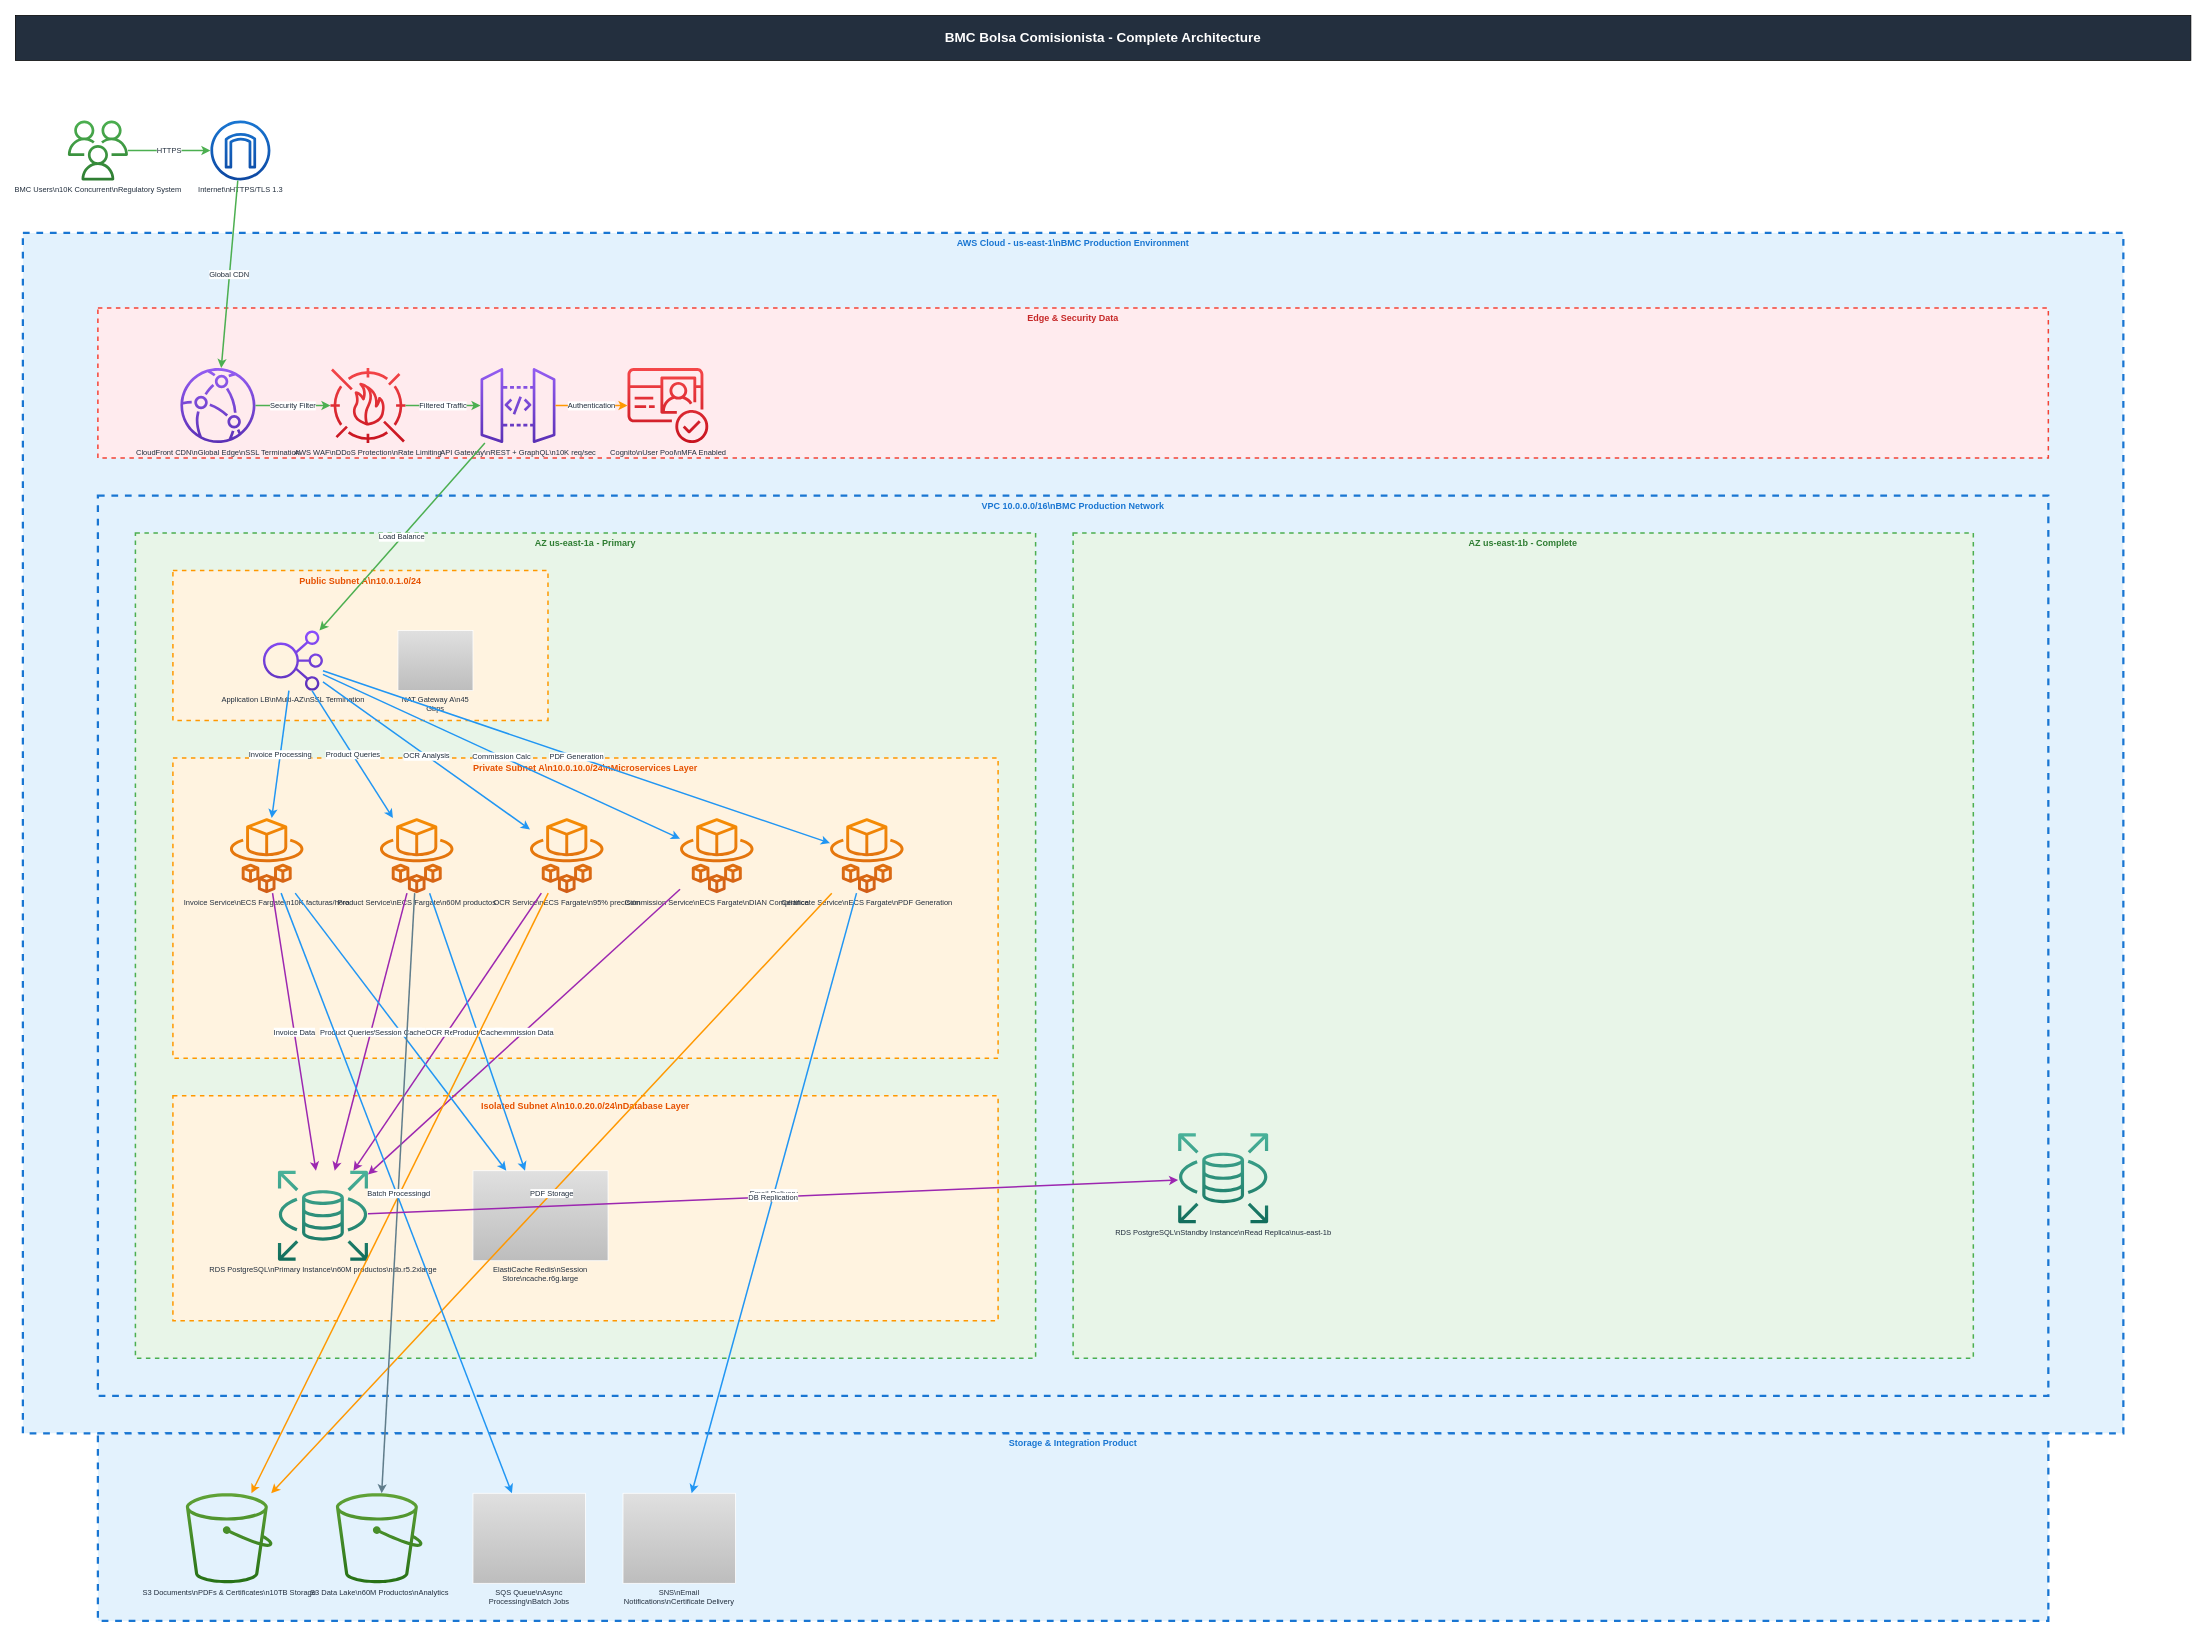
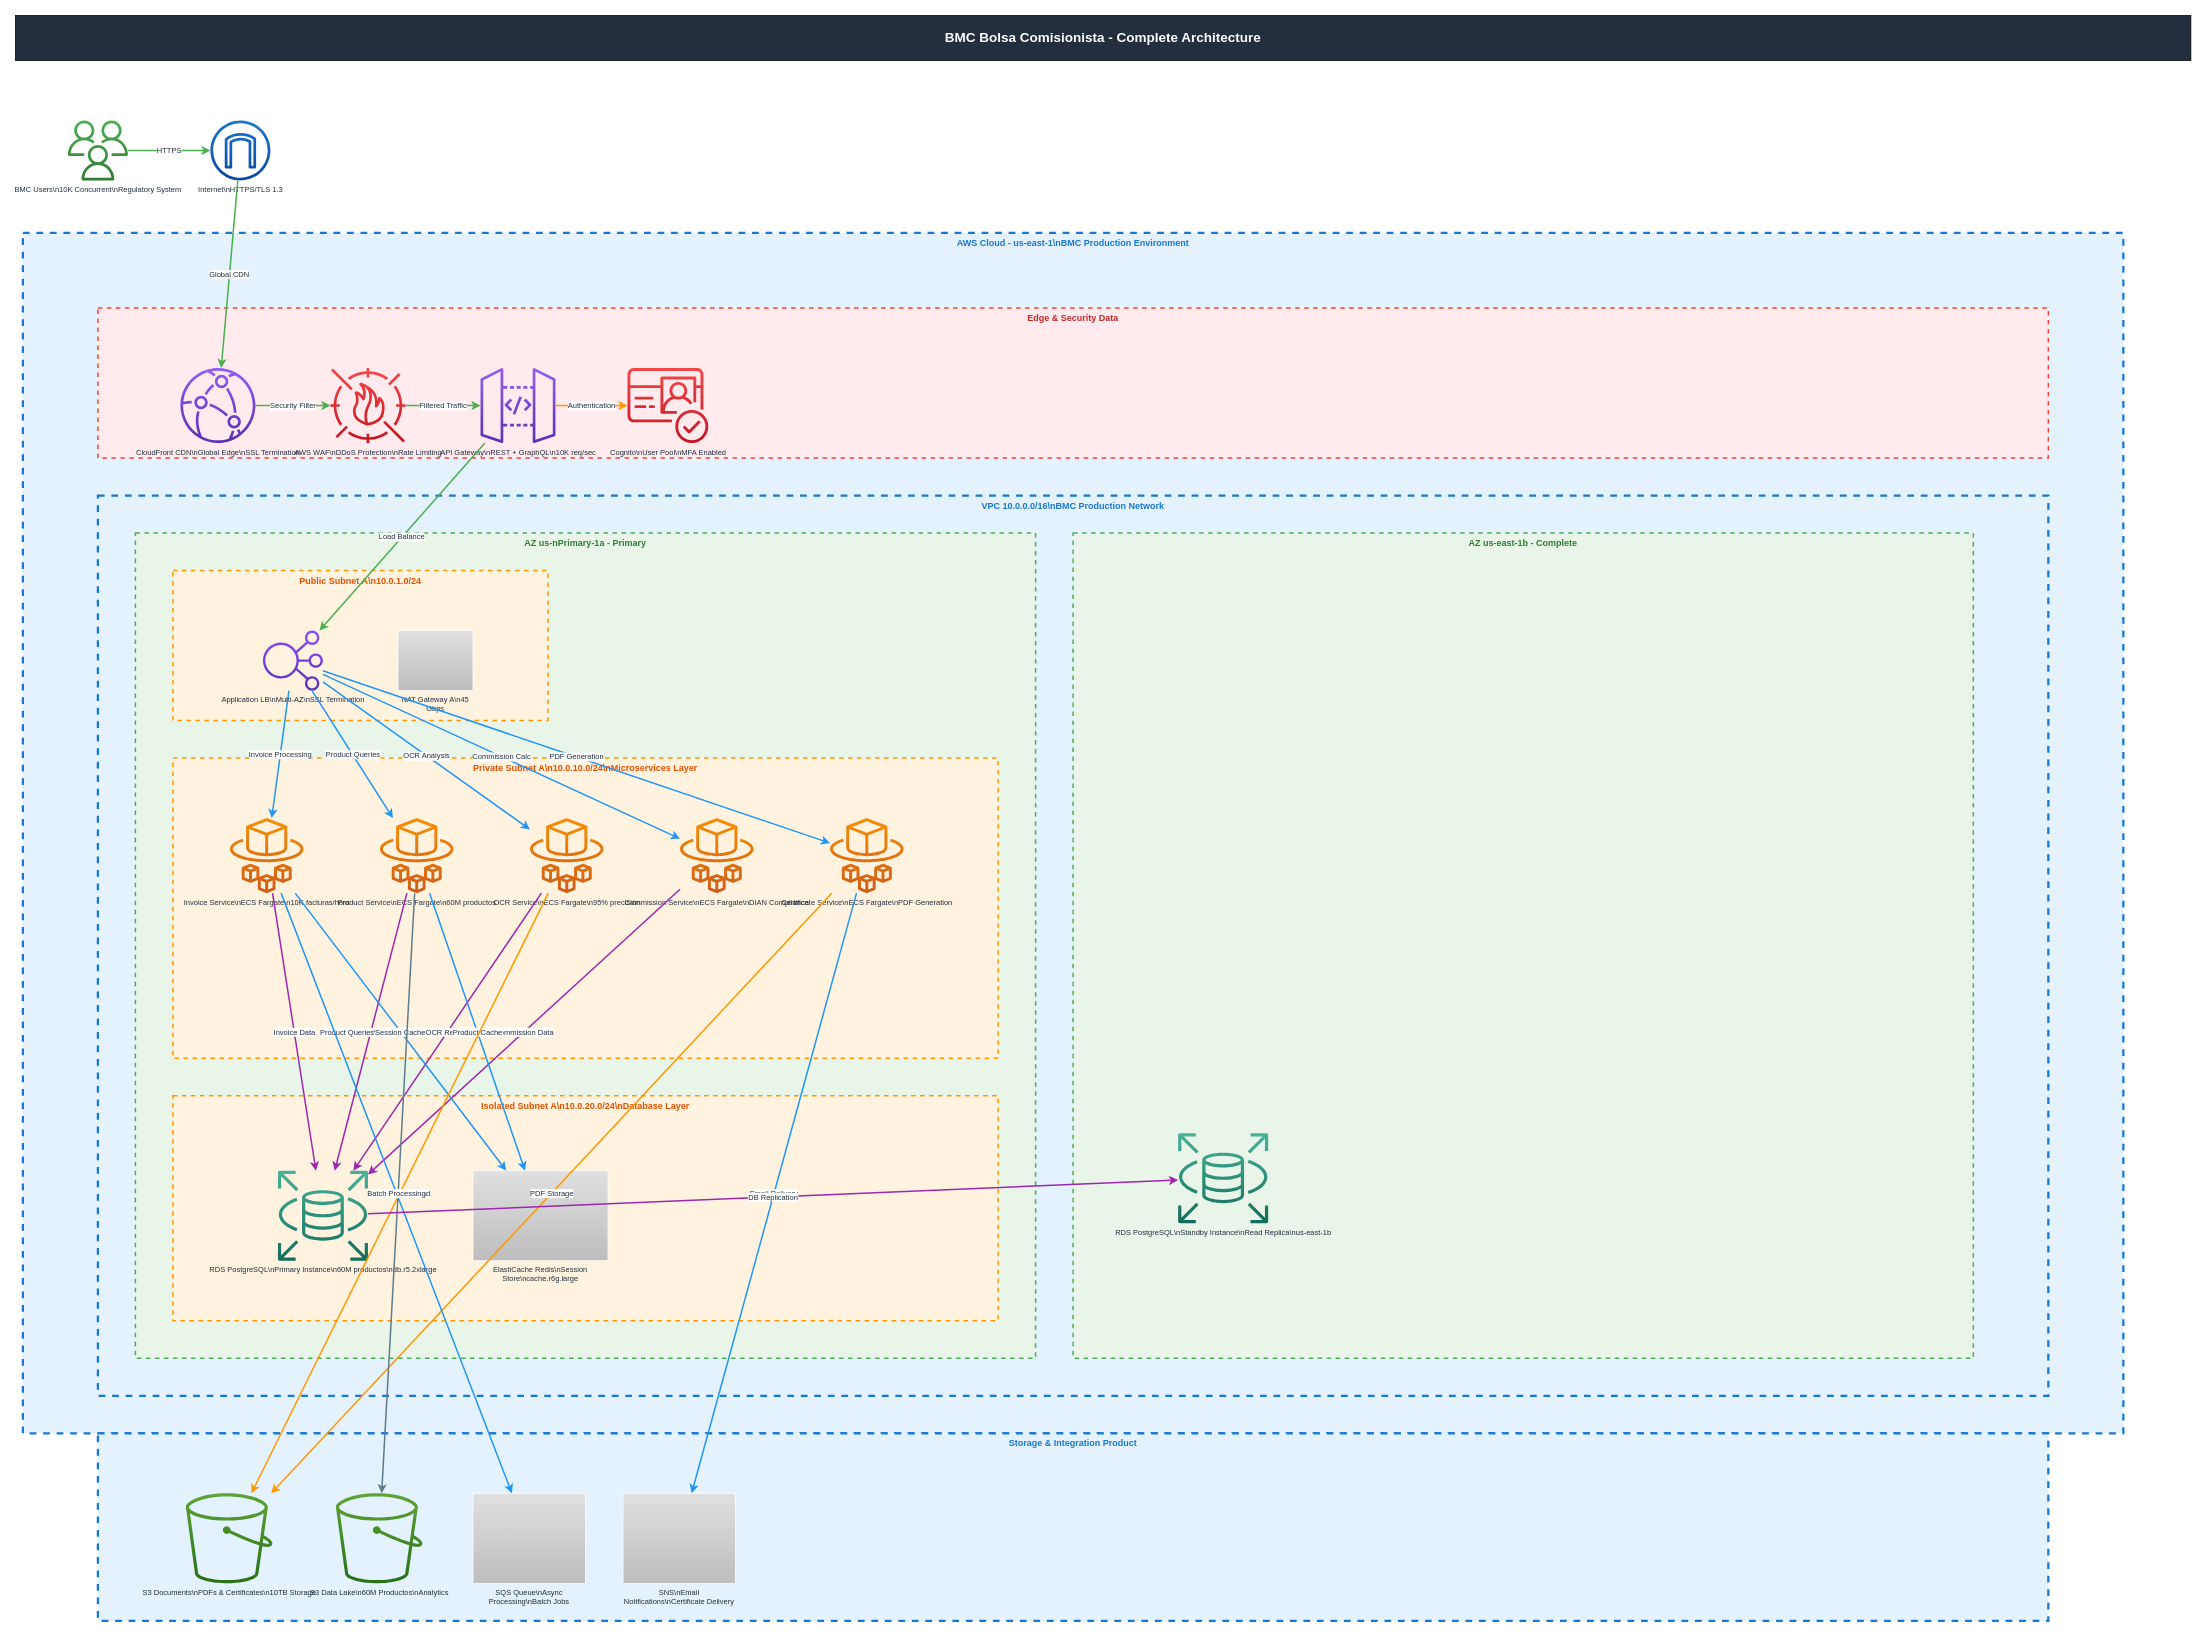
node "AZ us-east-1a - Primary": label "AZ us-east-1a - Primary" -> "AZ us-nPrimary-1a - Primary"
